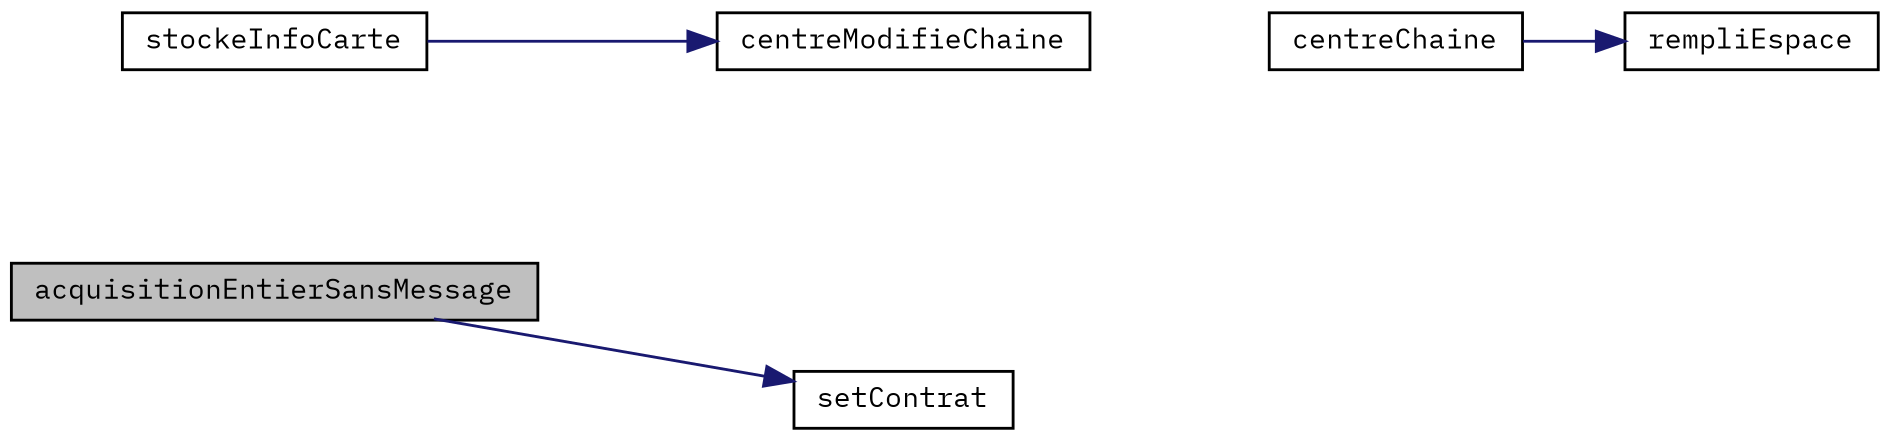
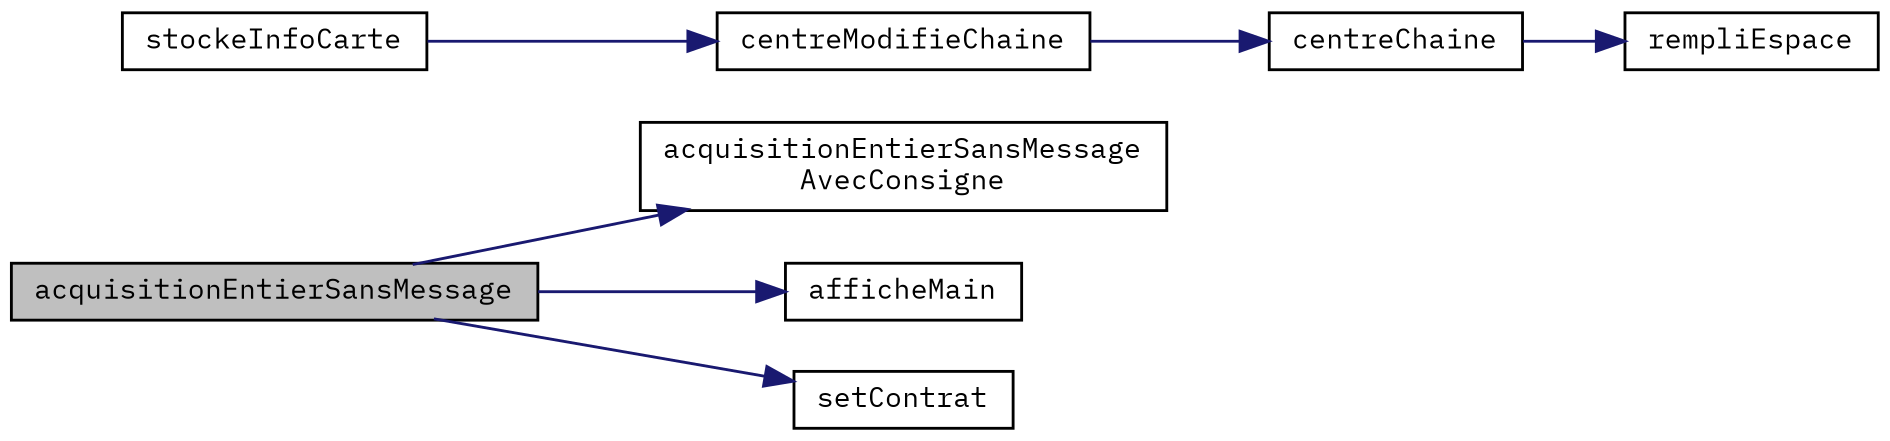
edge "centreModifieChaine" -> "centreChaine": added
node "acquisitionEntierSansMessage AvecConsigne": added
node "afficheMain": added
